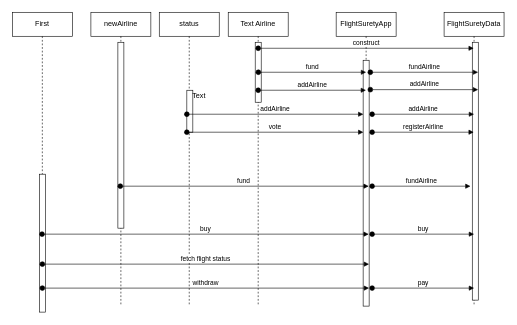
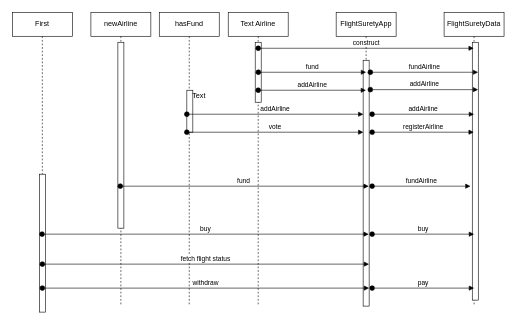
node "status": label "status" -> "hasFund"
